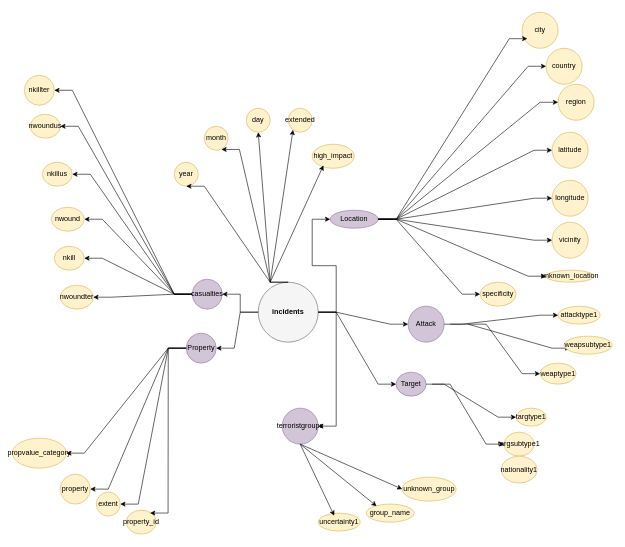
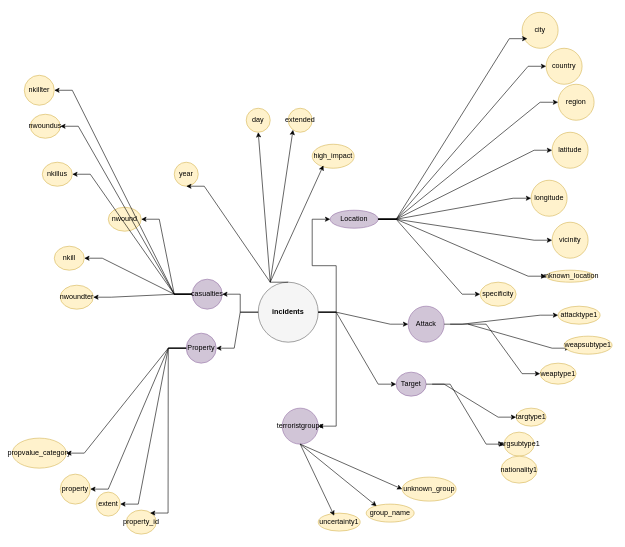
node "month": removed
node "longitude": moved (570, 198) -> (549, 198)
edge "incidents" -> "month": removed
node "nwound": moved (68, 219) -> (125, 219)
